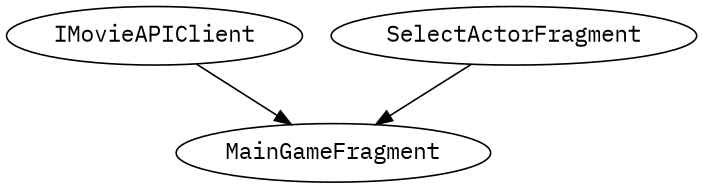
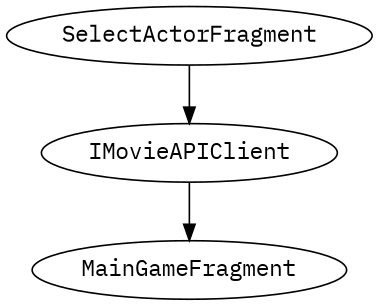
edge "SelectActorFragment" -> "MainGameFragment": now "SelectActorFragment" -> "IMovieAPIClient"
